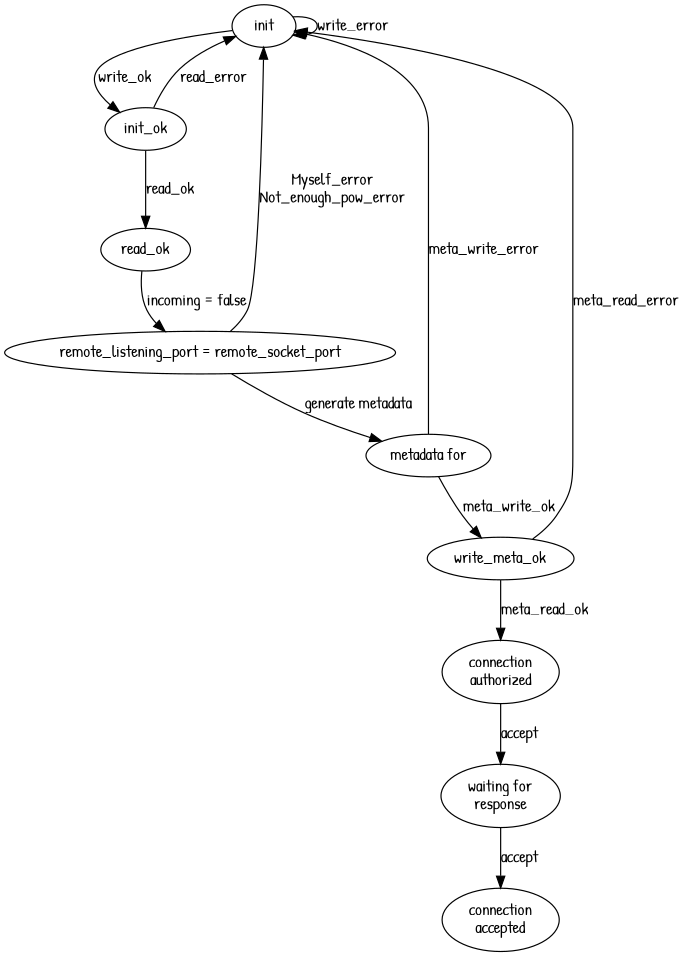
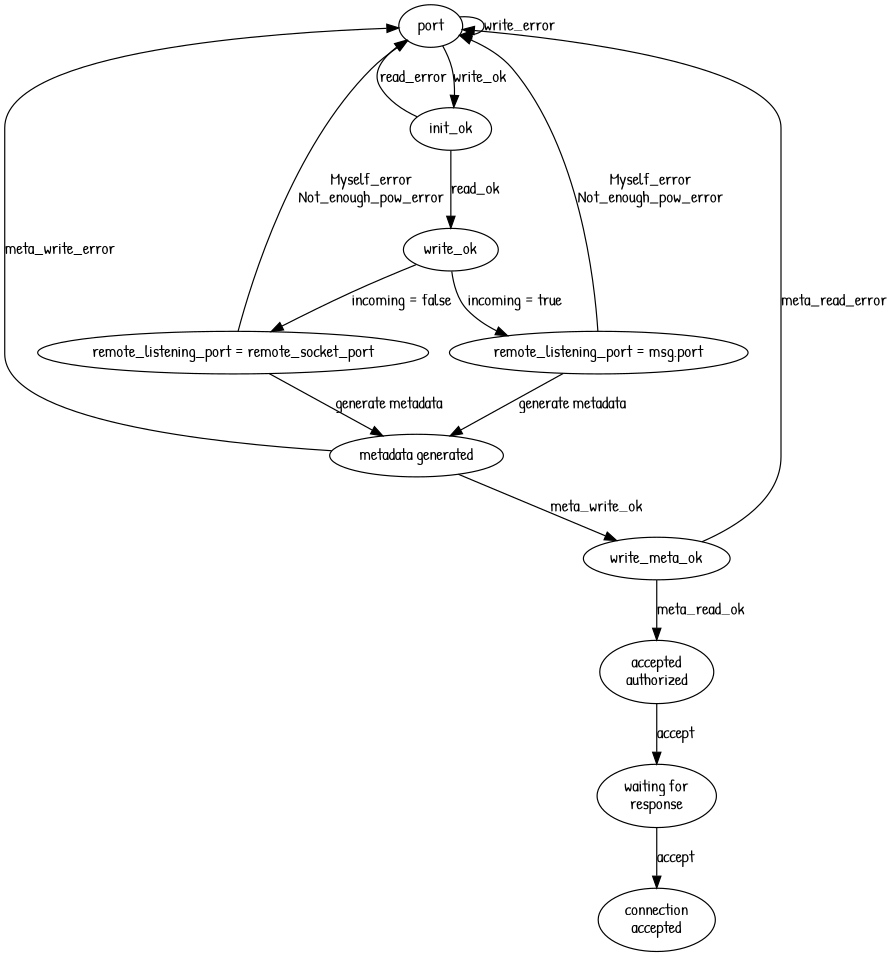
node "init": label "init" -> "port"
node "read_ok": label "read_ok" -> "write_ok"
node "remote_listening_port = msg.port": added
node "metadata for": label "metadata for" -> "metadata generated"
node "connection authorized": label "connection authorized" -> "accepted authorized"
